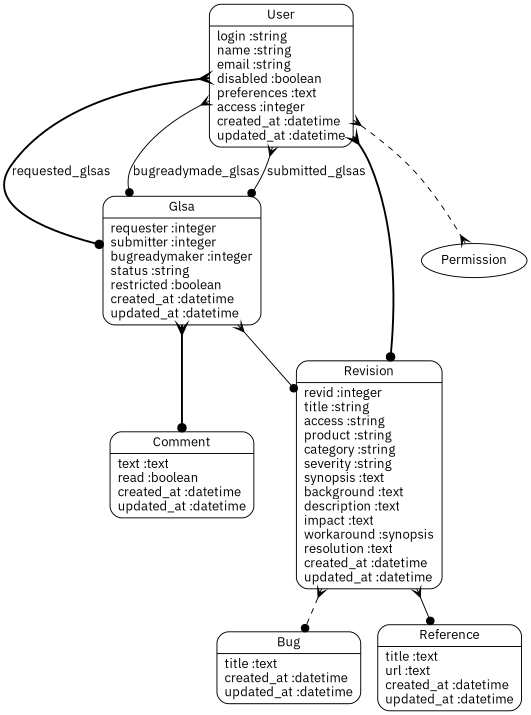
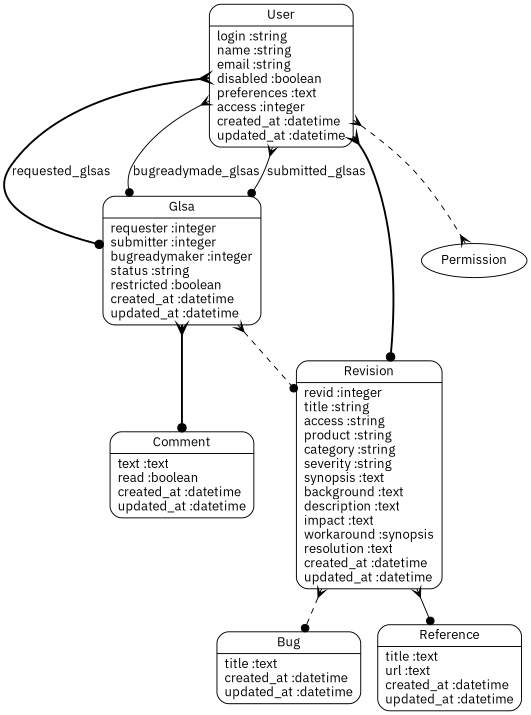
edge "Glsa" -- "Revision": style solid -> dashed
